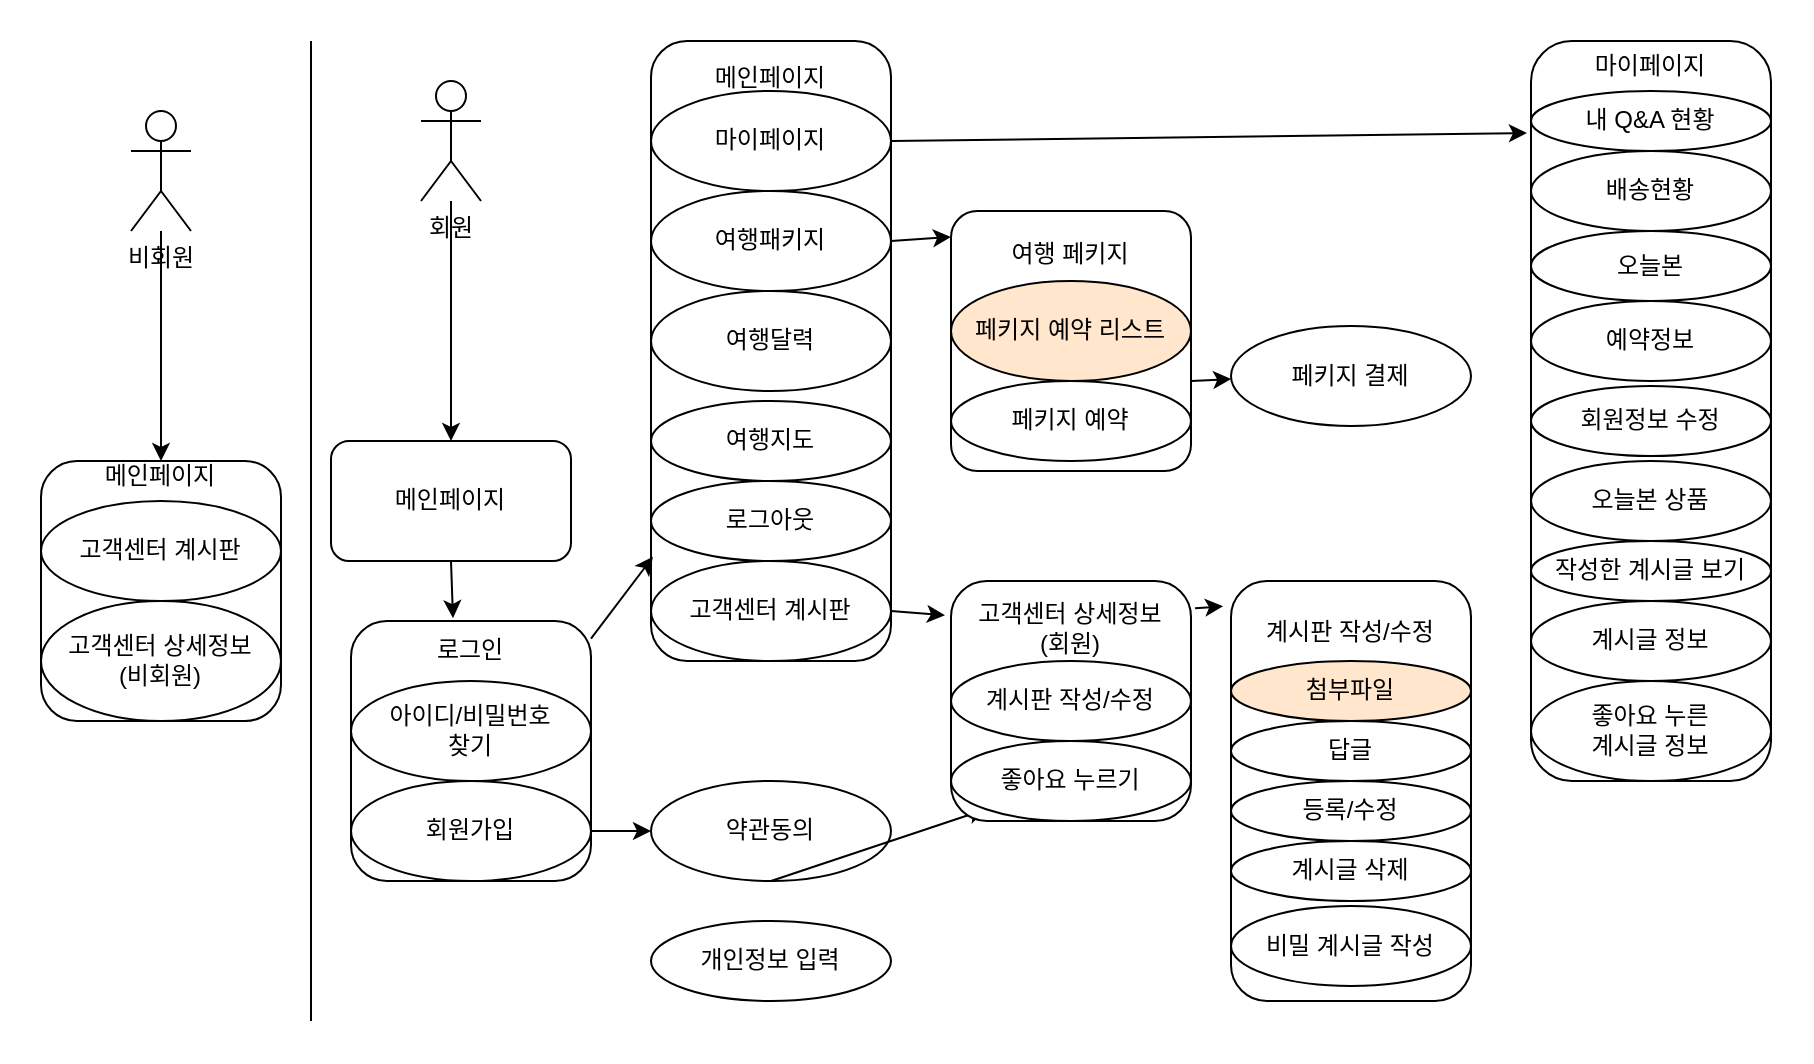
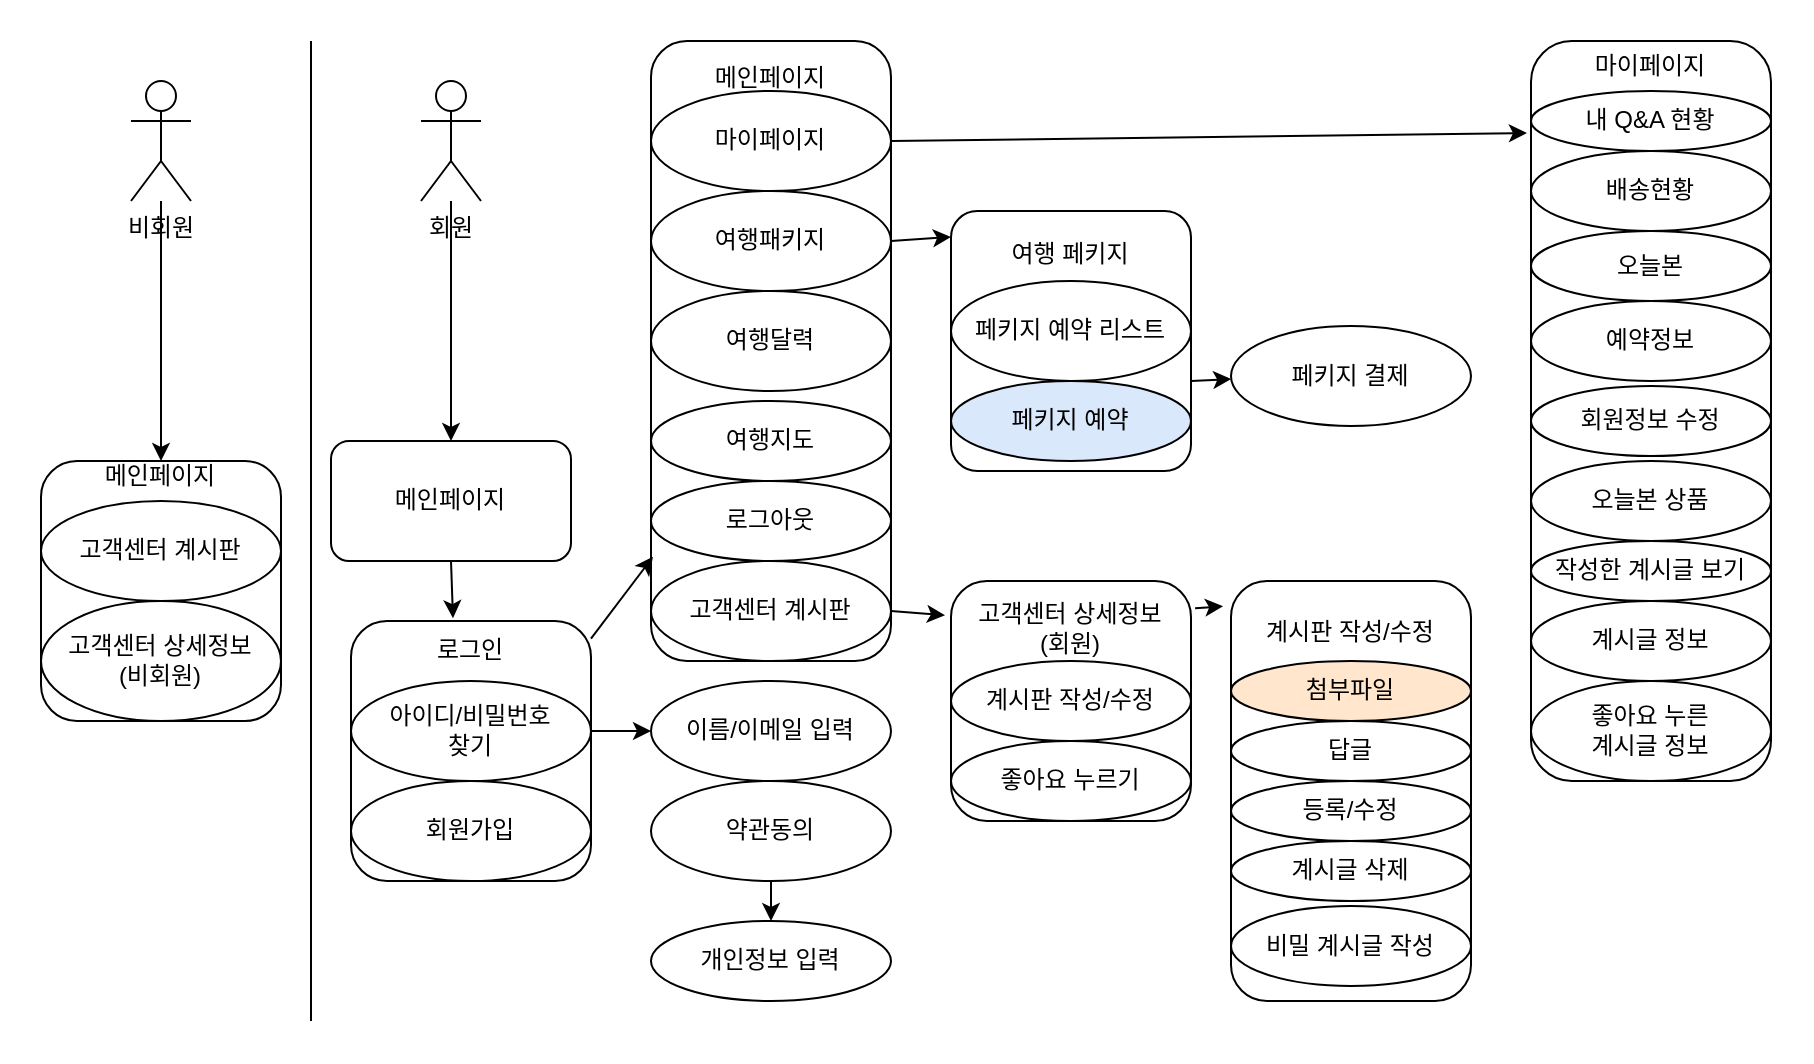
node "비회원": moved (161, 171) -> (161, 141)
node "페키지 예약 리스트": fillcolor #ffe6cc -> #ffffff
node "페키지 예약": fillcolor #ffffff -> #dae8fc
edge "아이디/비밀번호 찾기" -> "이름/이메일 입력": added
node "이름/이메일 입력": added
edge "회원가입" -> "약관동의": now "회원가입" -> "아이디/비밀번호 찾기"
edge "약관동의" -> "좋아요 누르기": now "약관동의" -> "개인정보 입력"
